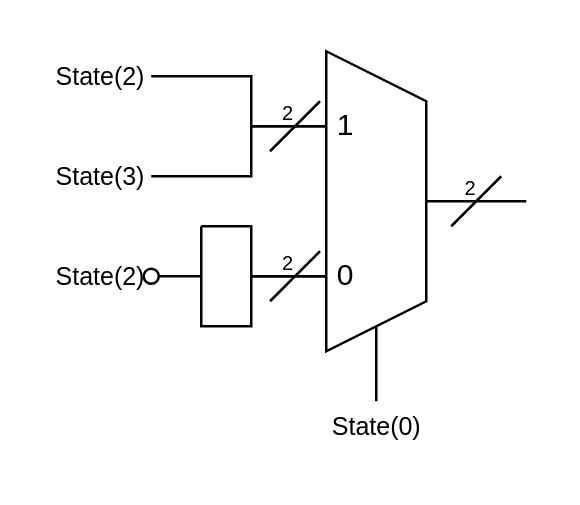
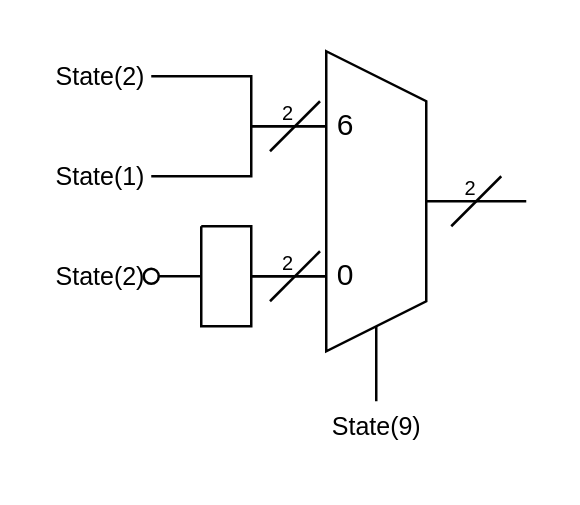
node "1": label "1" -> "6"
node "State(3)": label "State(3)" -> "State(1)"
node "State(0)": label "State(0)" -> "State(9)"
